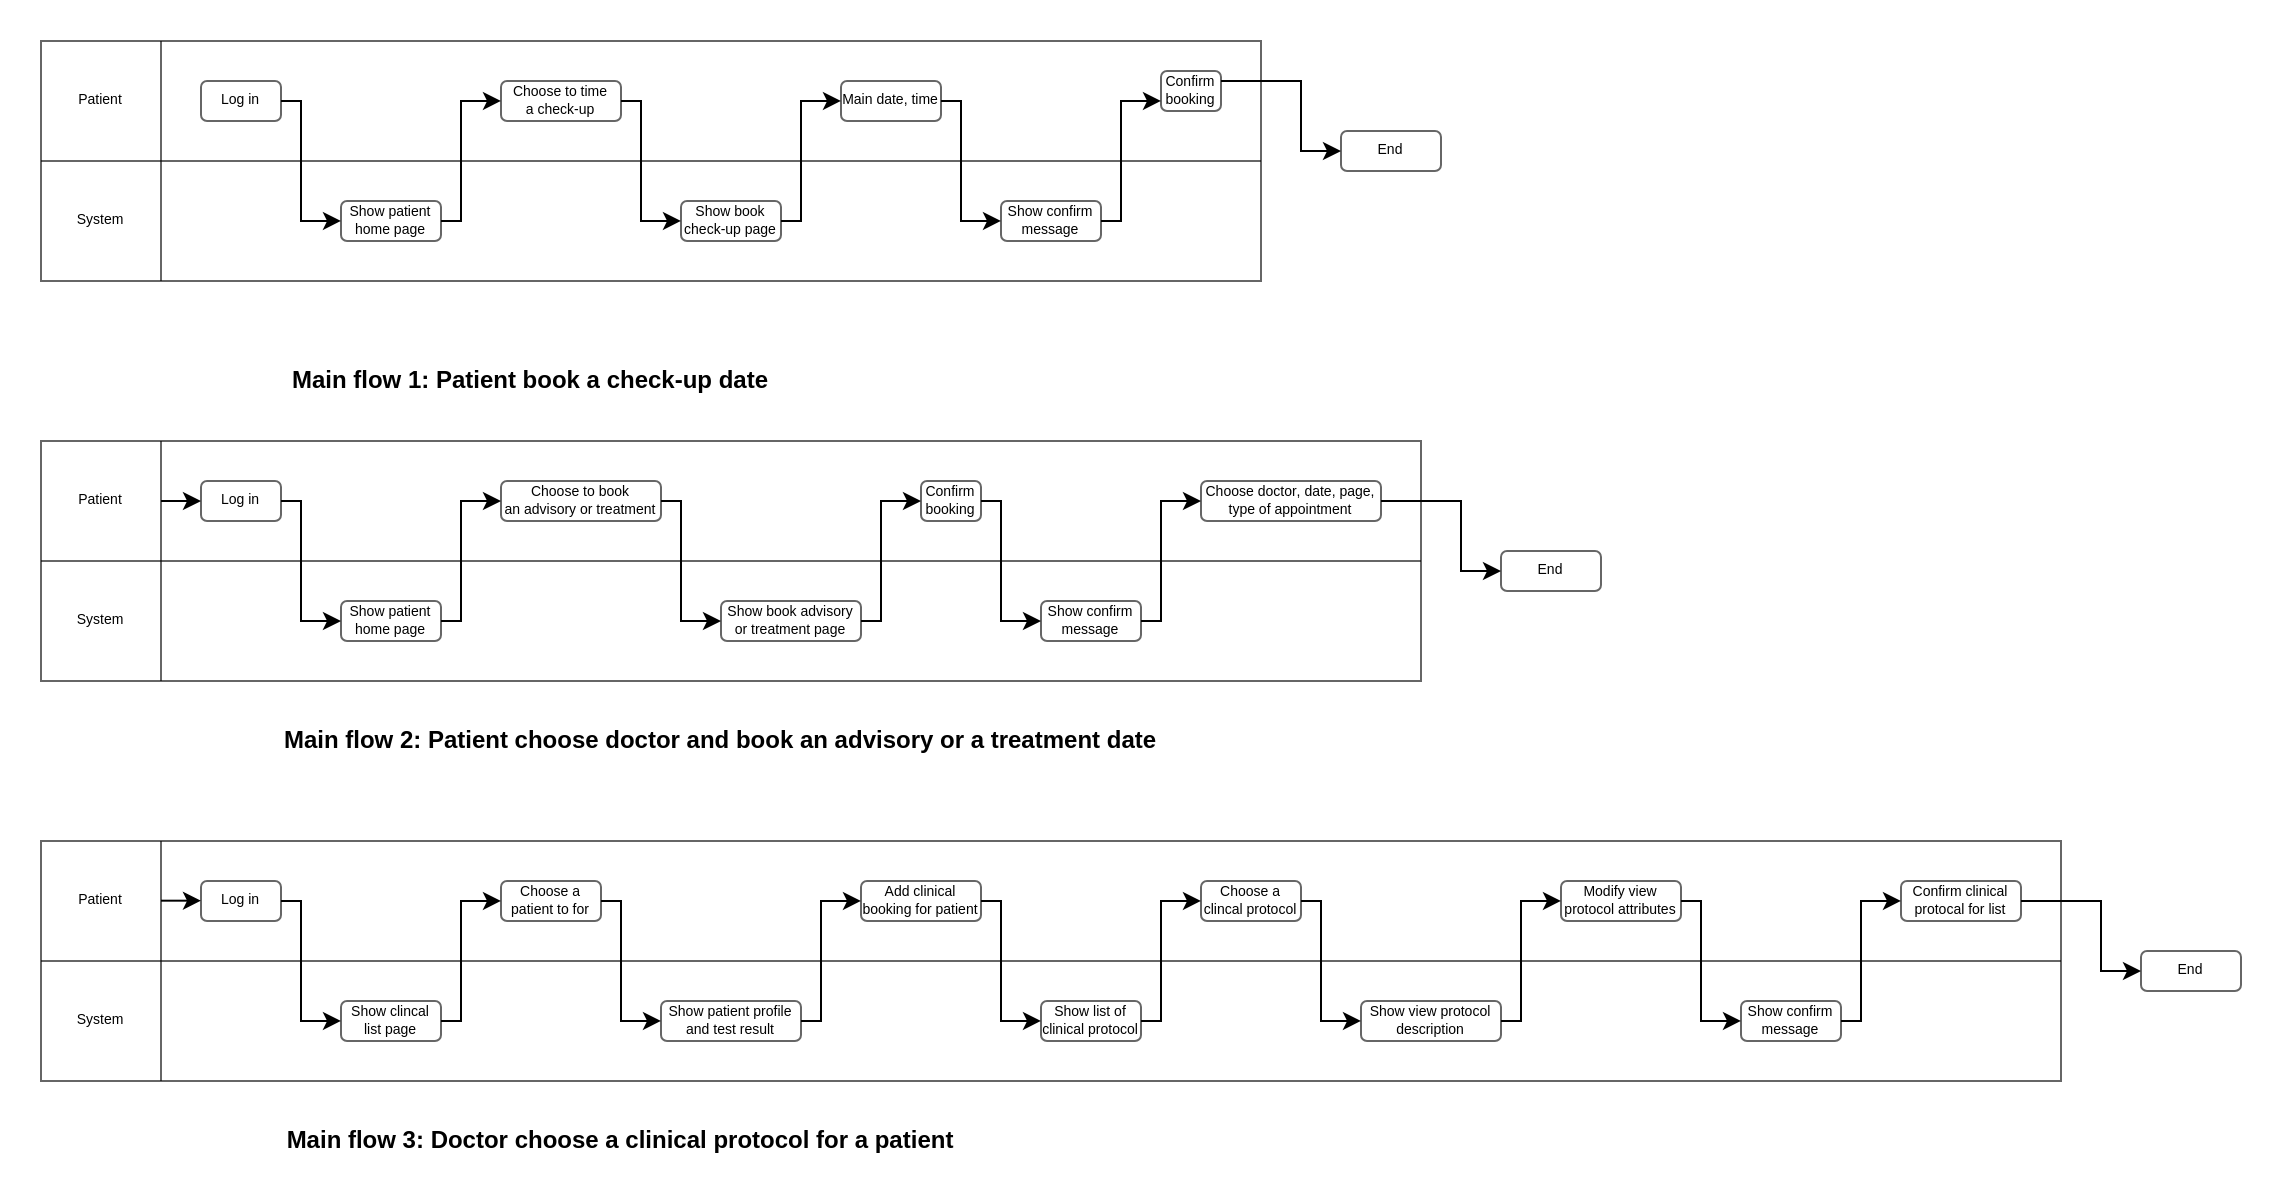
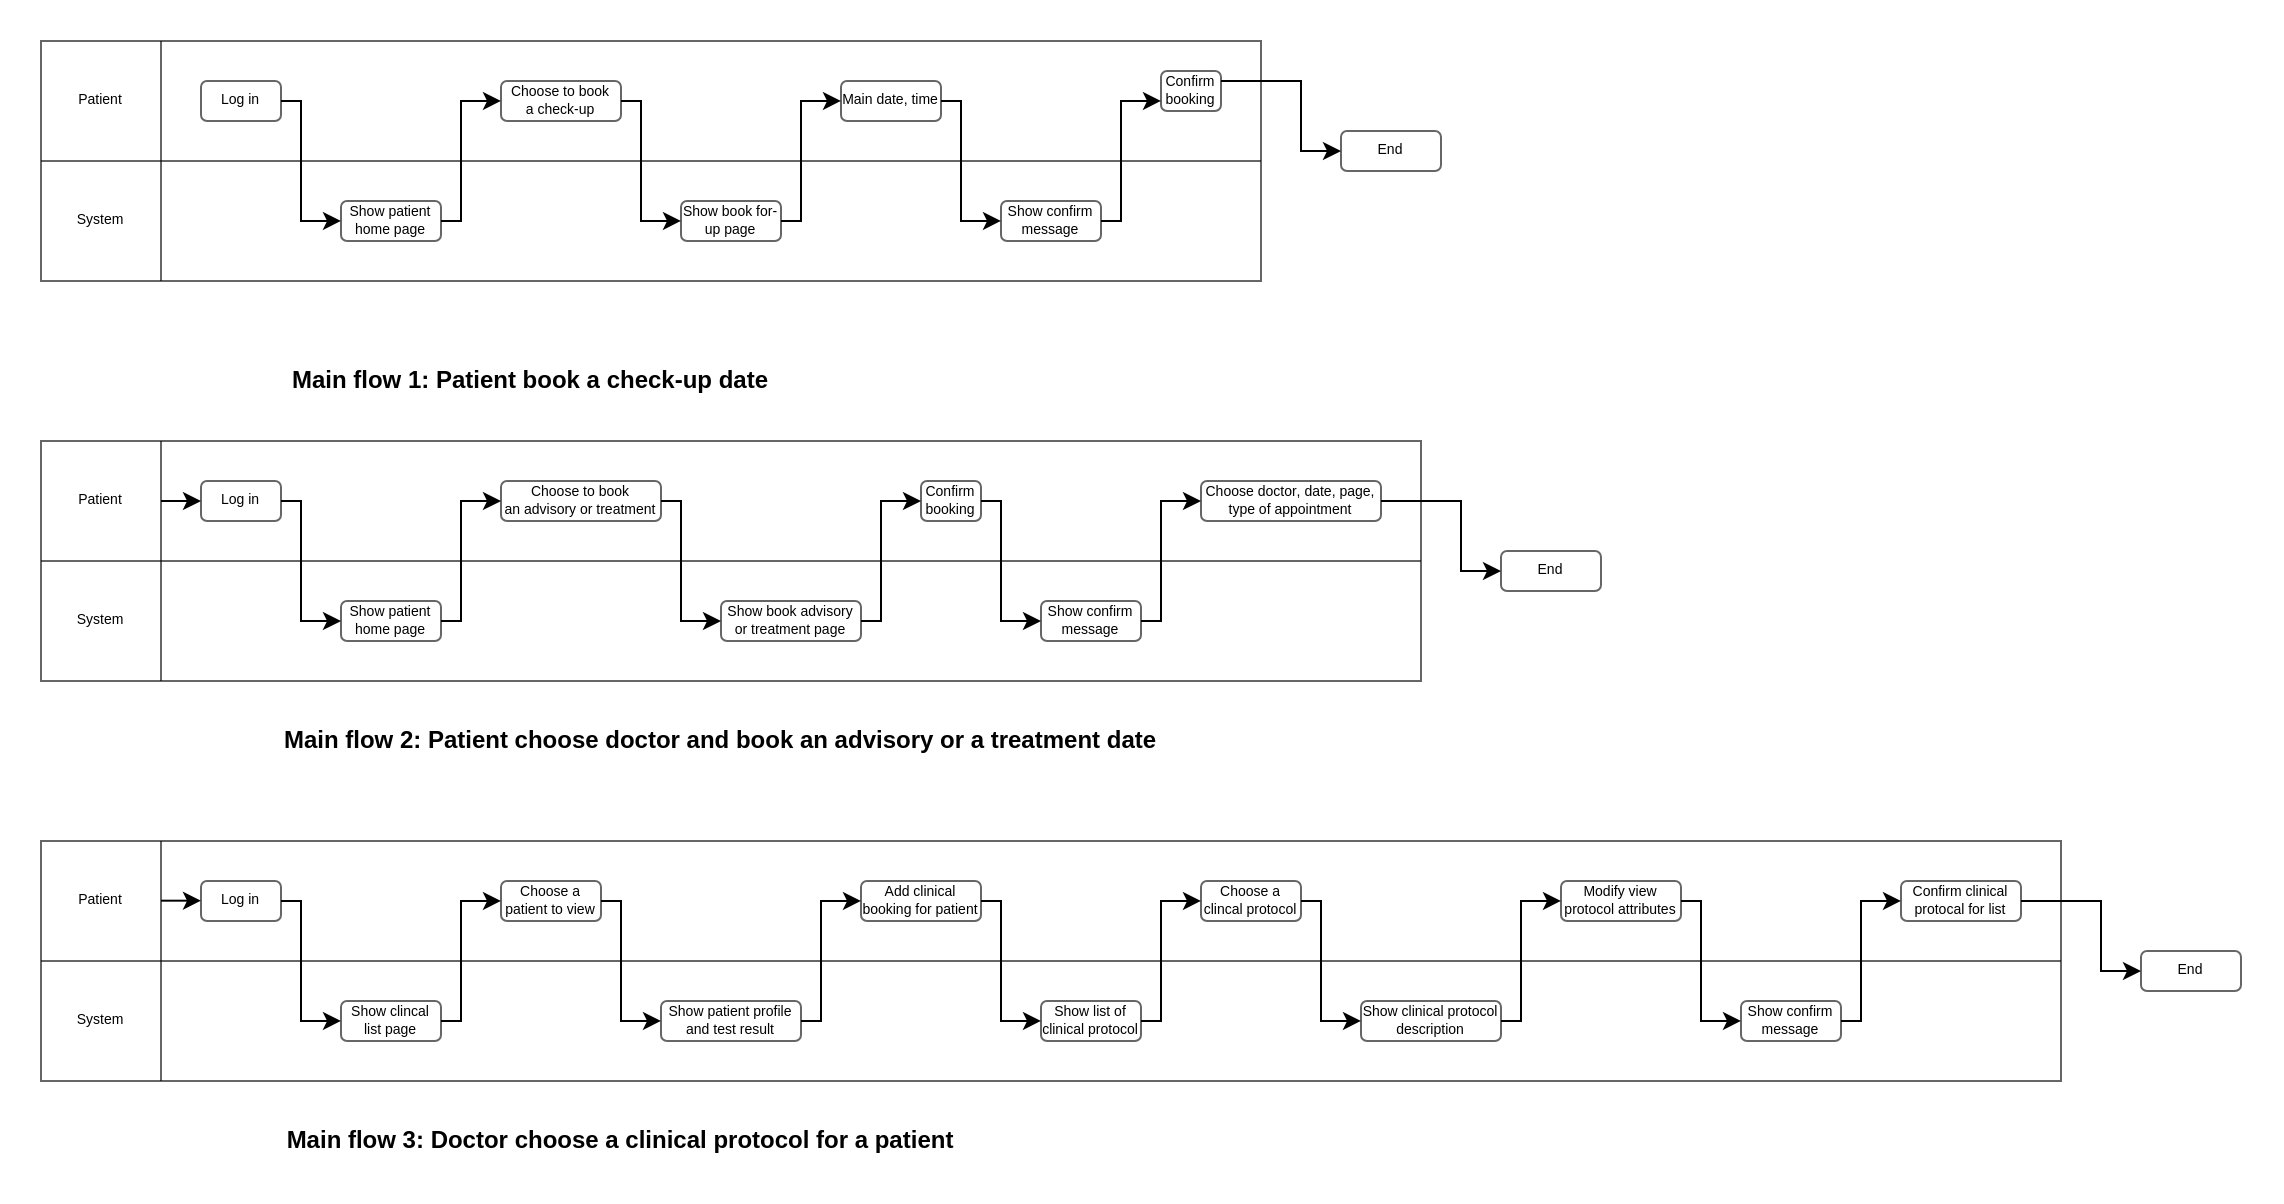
node "Choose to time a check-up": label "Choose to time a check-up" -> "Choose to book a check-up"
node "Show book check-up page": label "Show book check-up page" -> "Show book for-up page"
node "Choose a patient to for": label "Choose a patient to for" -> "Choose a patient to view"
node "Show view protocol description": label "Show view protocol description" -> "Show clinical protocol description"
